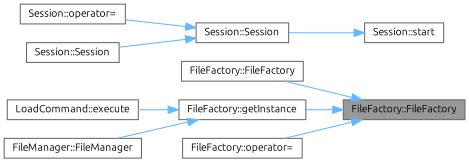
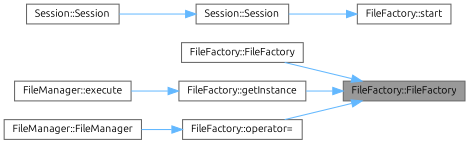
node "Session::operator=": removed
node "Session::start": label "Session::start" -> "FileFactory::start"
node "LoadCommand::execute": label "LoadCommand::execute" -> "FileManager::execute"
edge "FileManager::FileManager" -> "FileFactory::getInstance": now "FileManager::FileManager" -> "FileFactory::operator="
